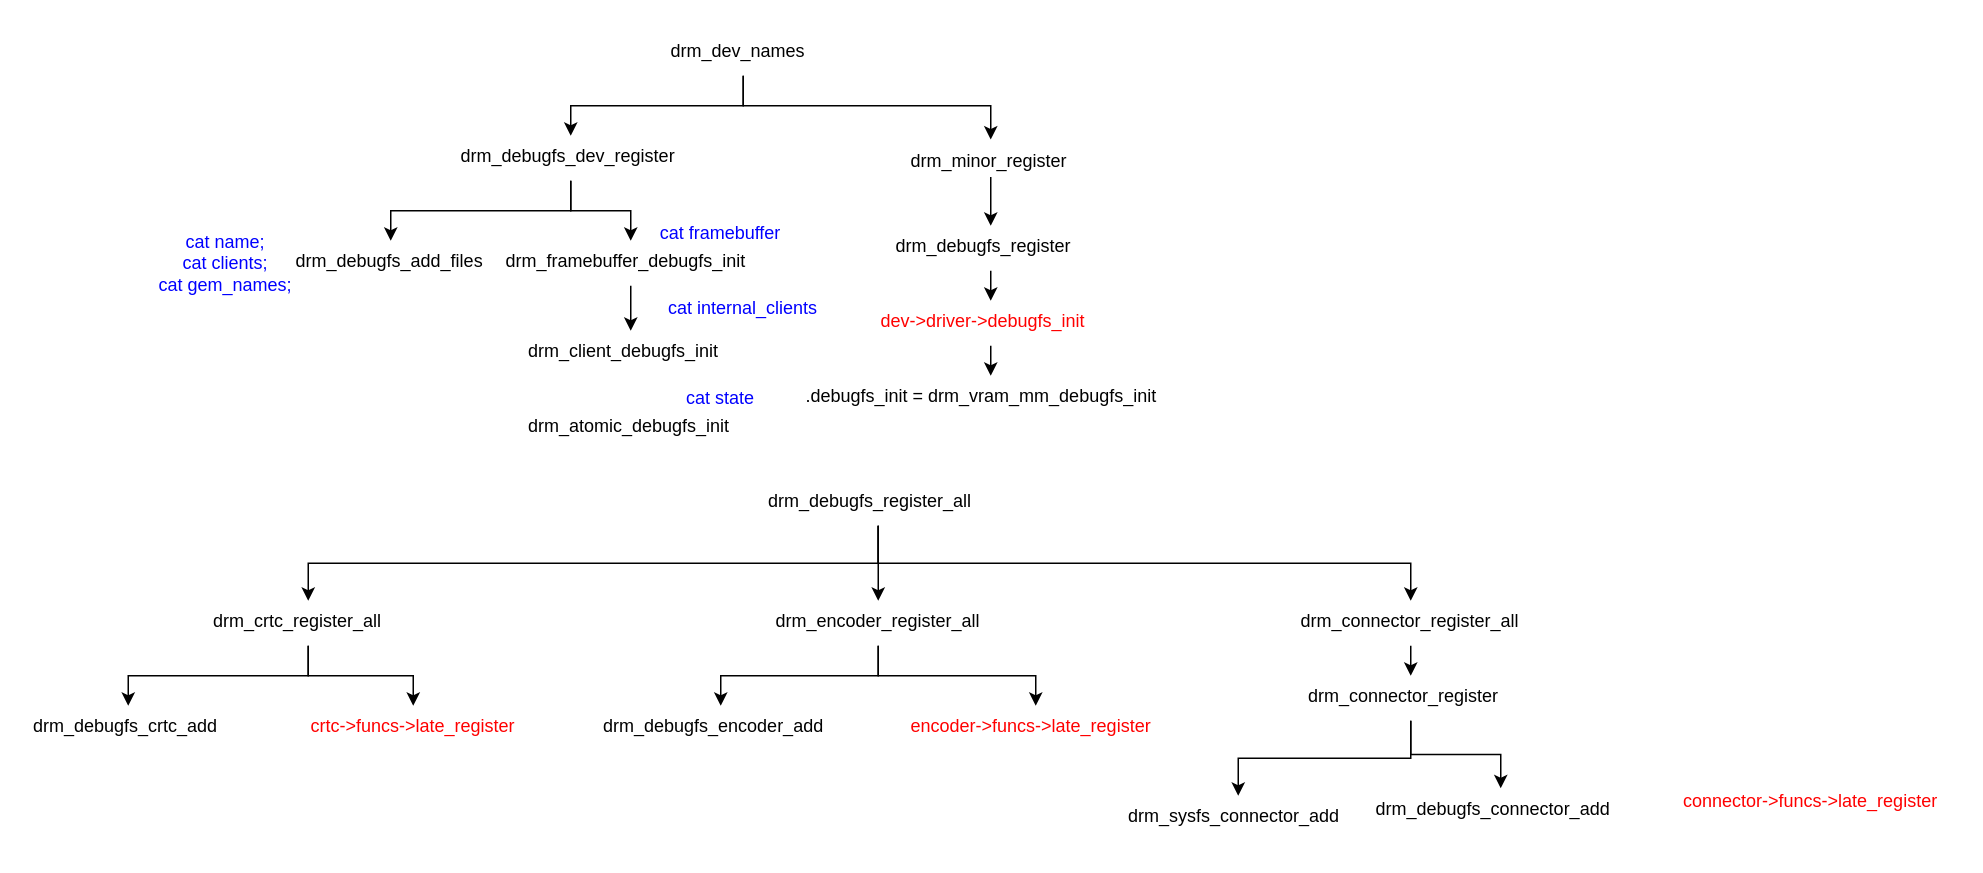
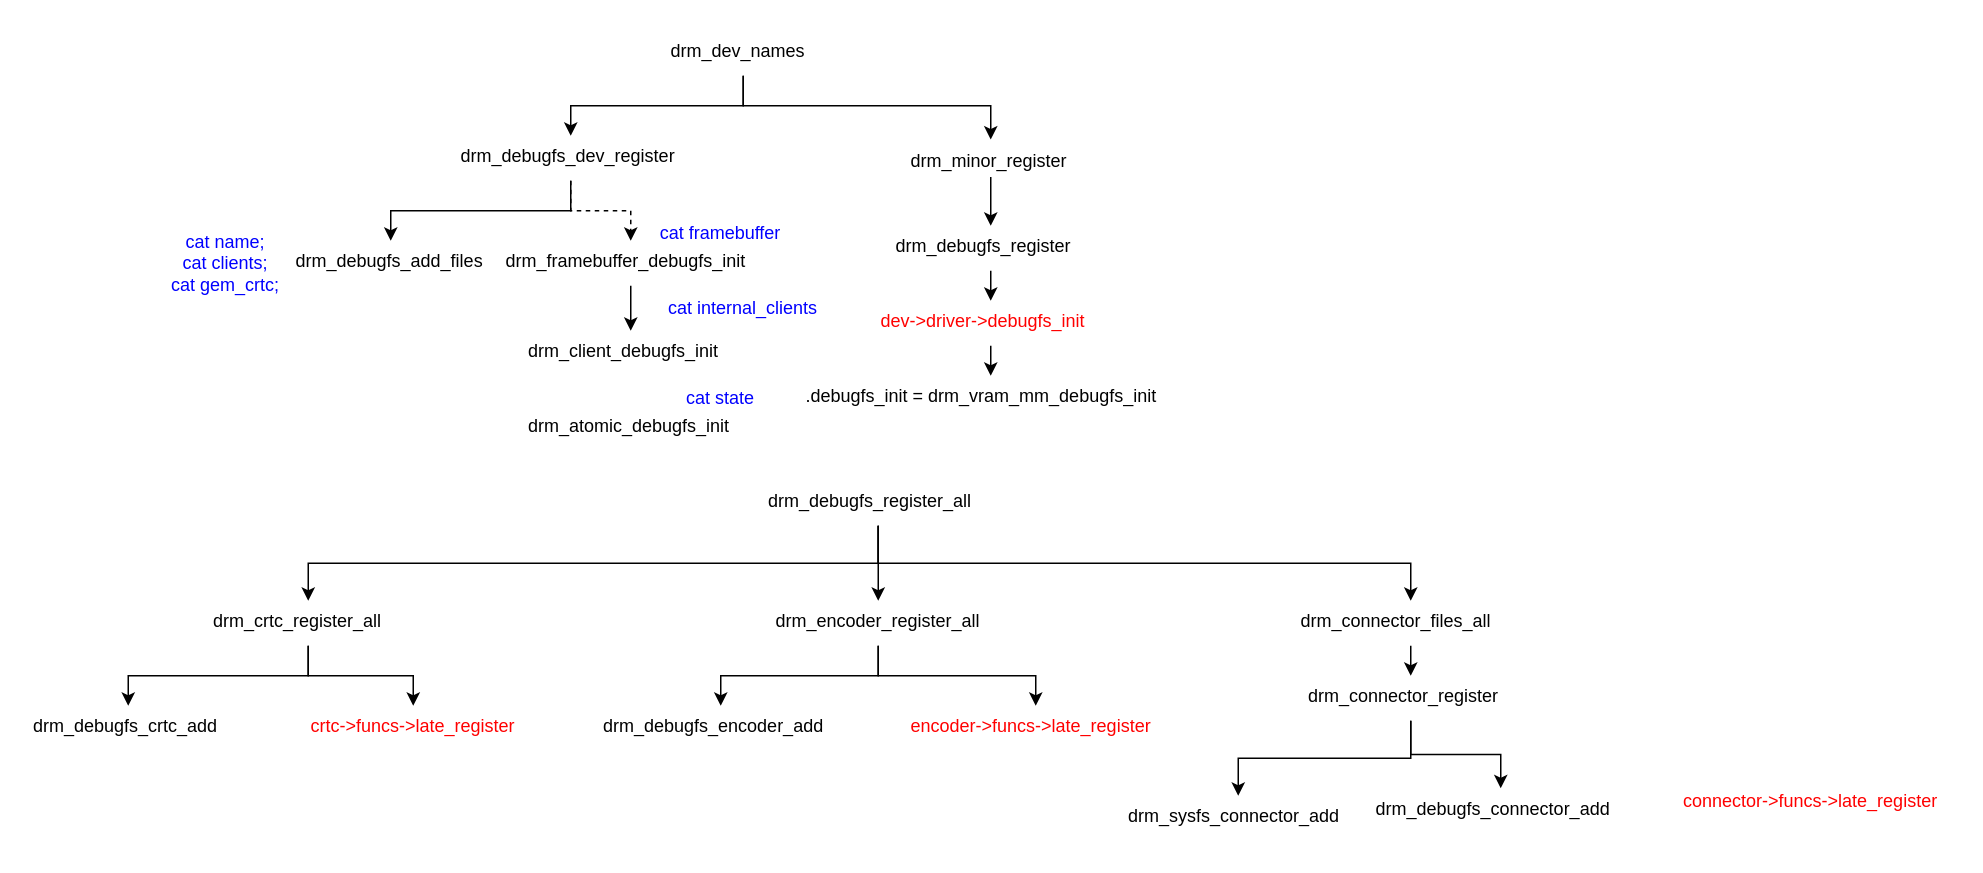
edge "drm_debugfs_dev_register" -> "drm_framebuffer_debugfs_init": style solid -> dashed
node "cat name; cat clients; cat gem_names;": label "cat name; cat clients; cat gem_names;" -> "cat name; cat clients; cat gem_crtc;"
node "drm_connector_register_all": label "drm_connector_register_all" -> "drm_connector_files_all"
